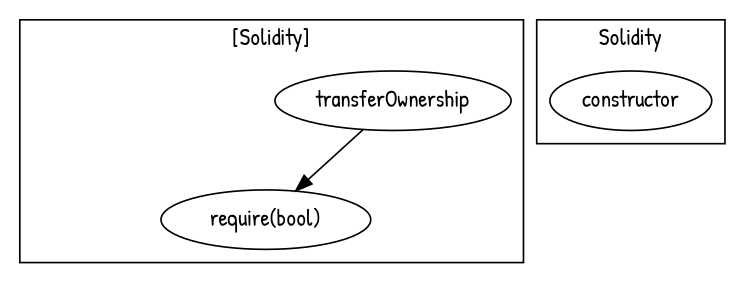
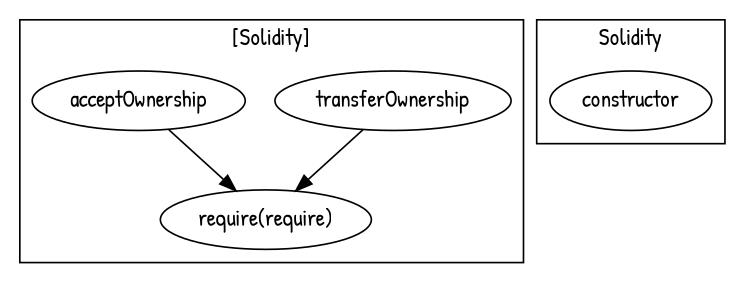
node "acceptOwnership": added
node "require(bool)": label "require(bool)" -> "require(require)"
